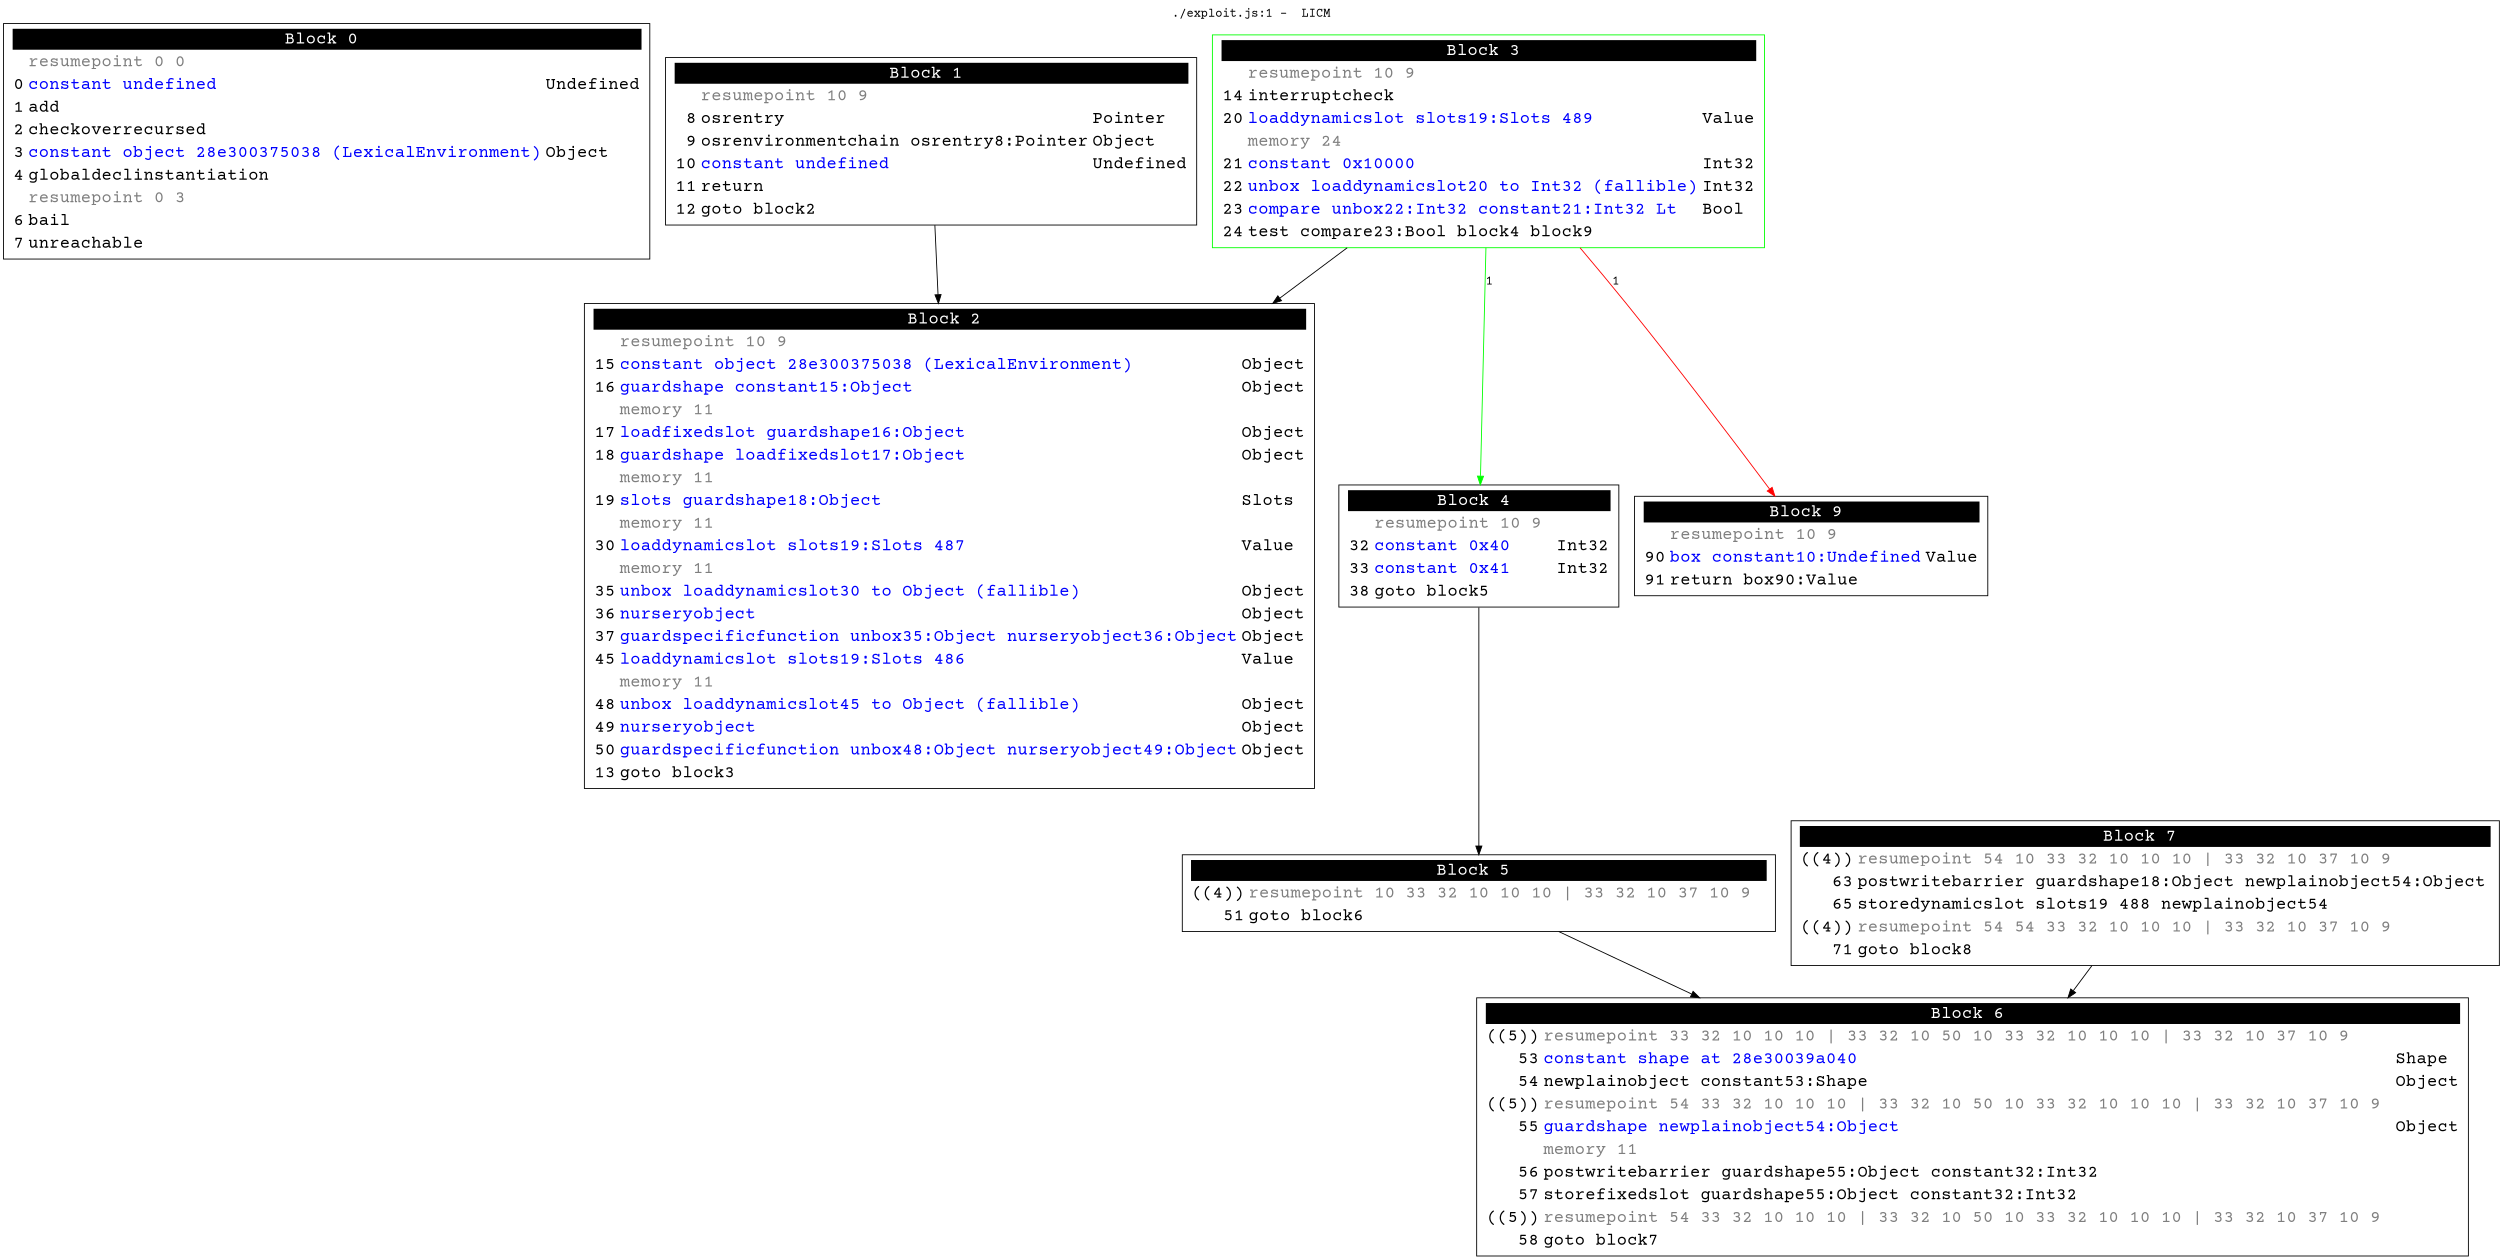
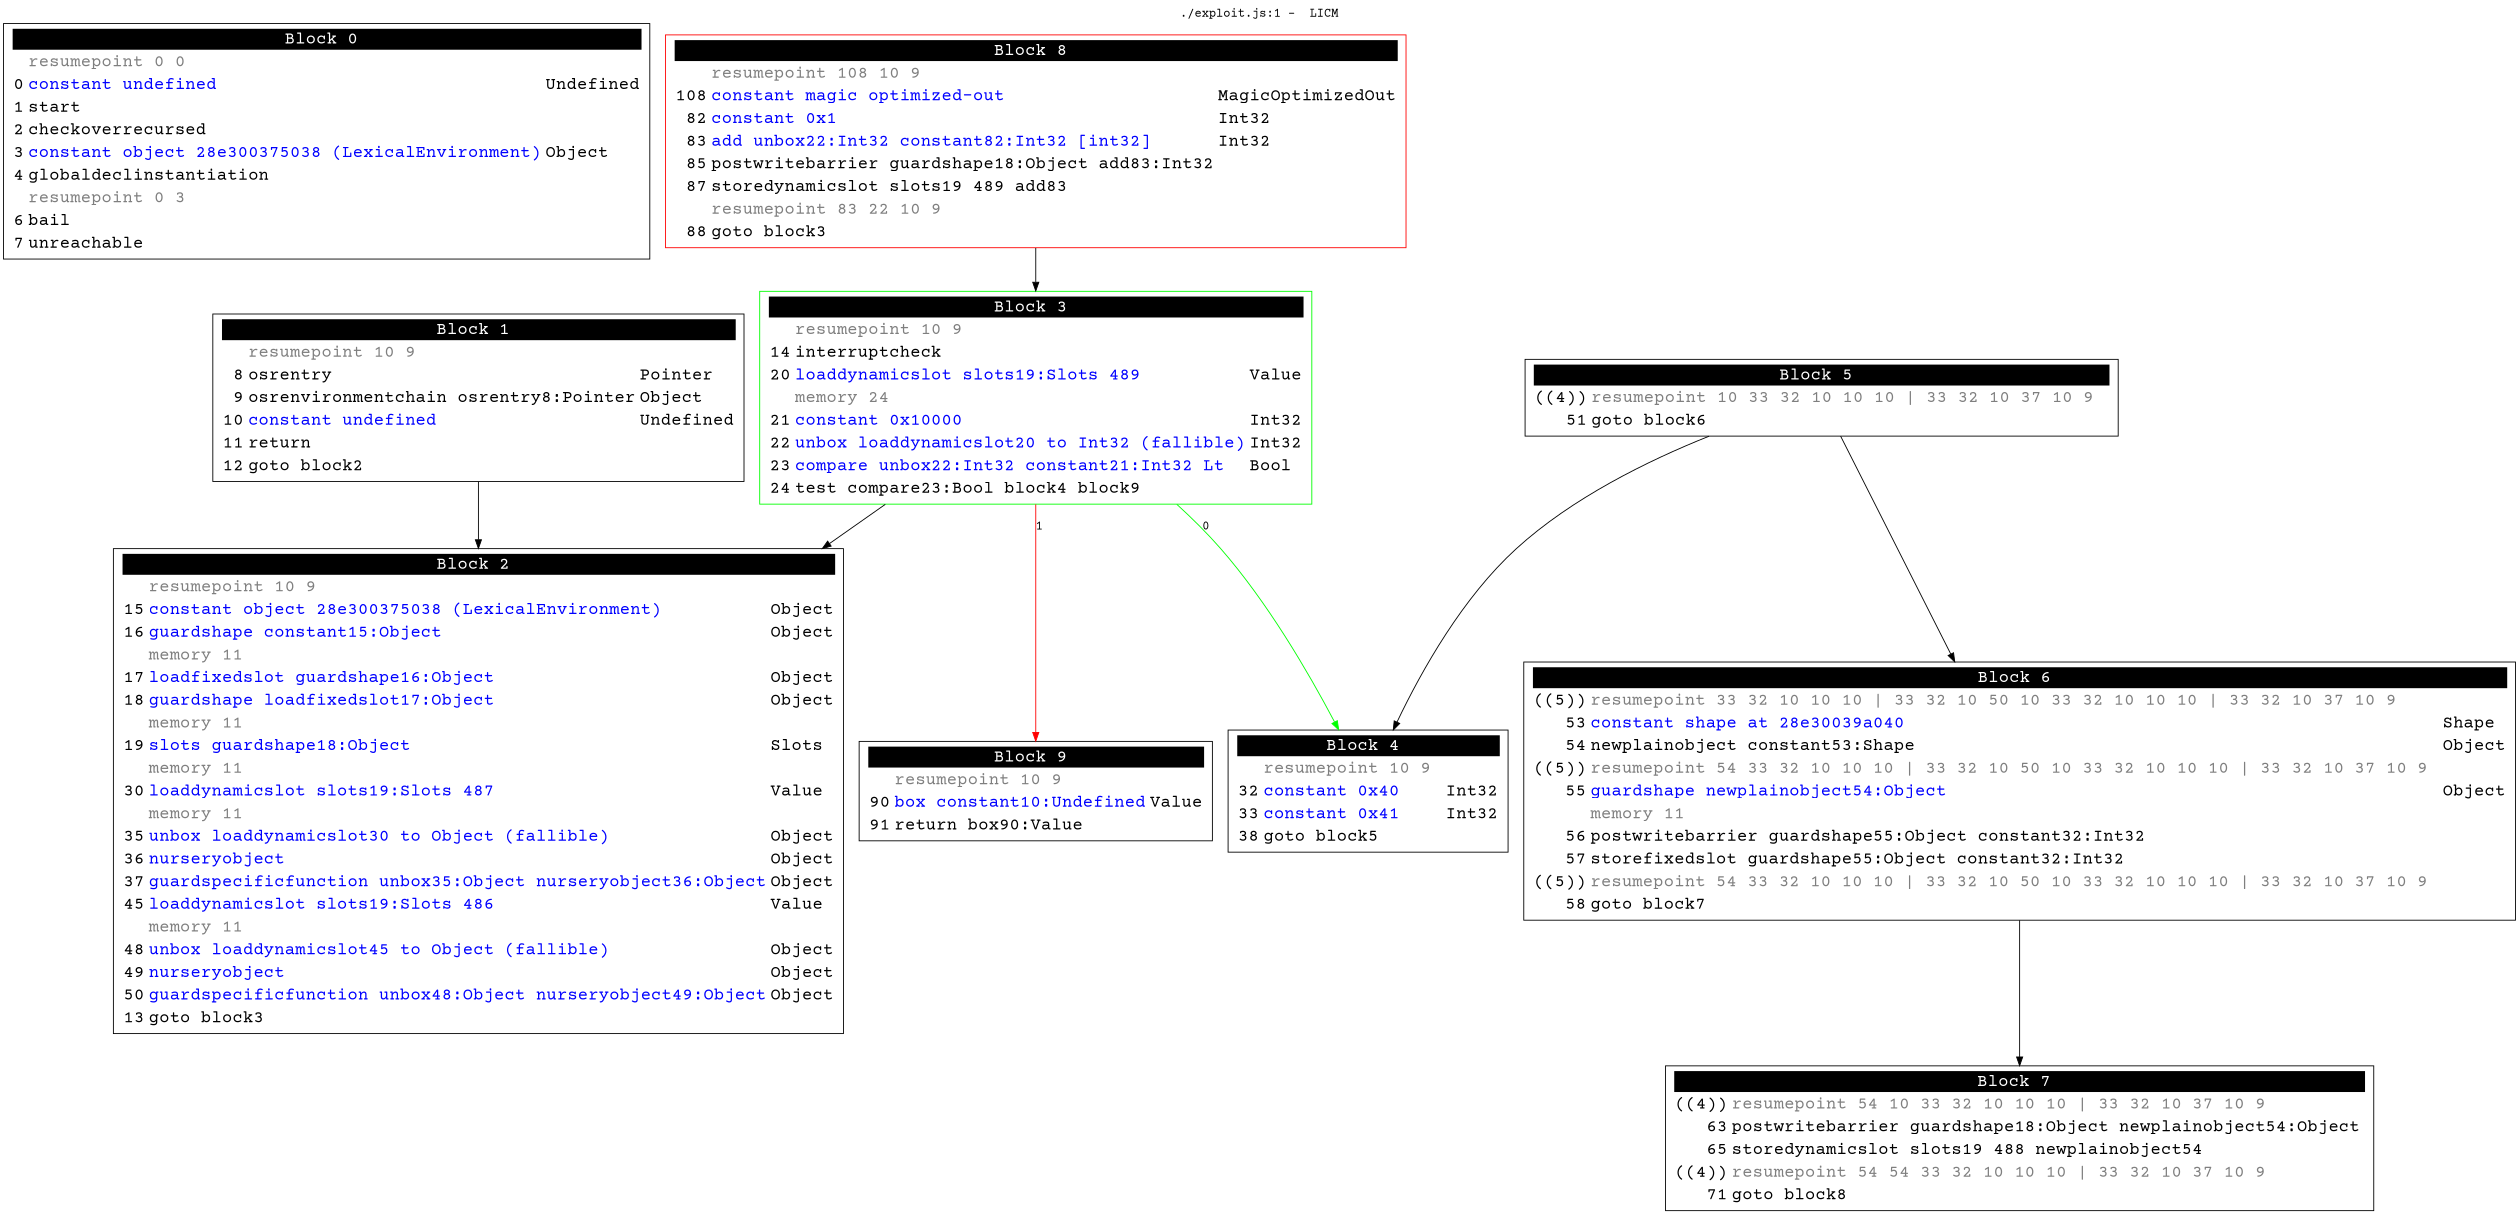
node "Block 0": text "add" -> "start"
node "Block 8": added
edge "Block 3" -> "Block 4": label "1" -> "0"
edge "Block 4" -> "Block 5": reversed
edge "Block 7" -> "Block 6": reversed
